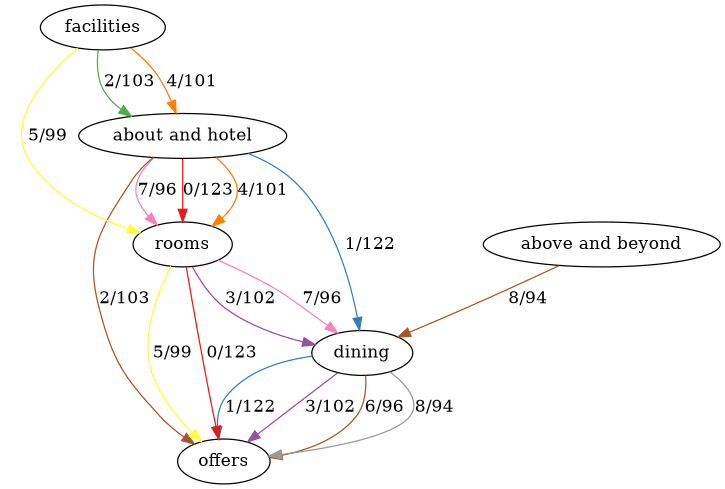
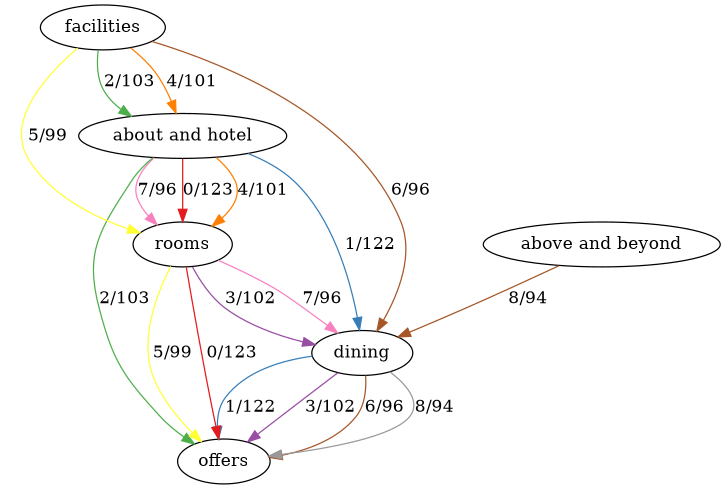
edge "facilities" -> "dining": added, label "6/96"
edge "about and hotel" -> "offers": color #a65628 -> #4daf4a
